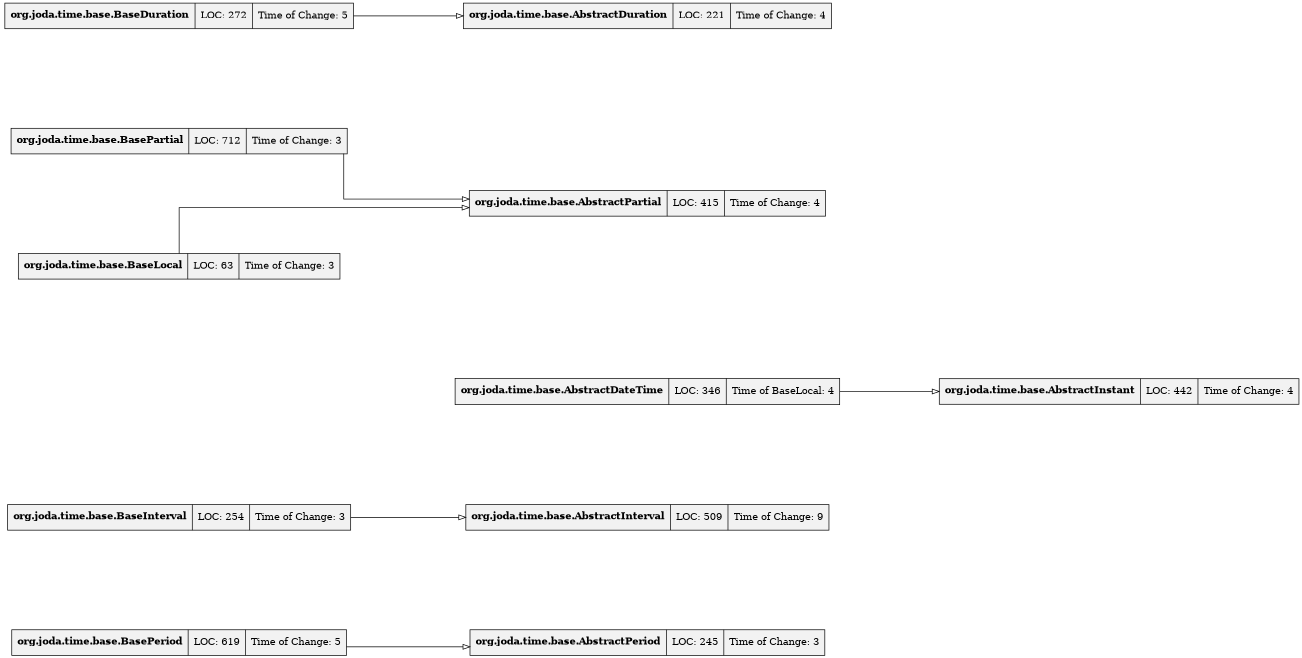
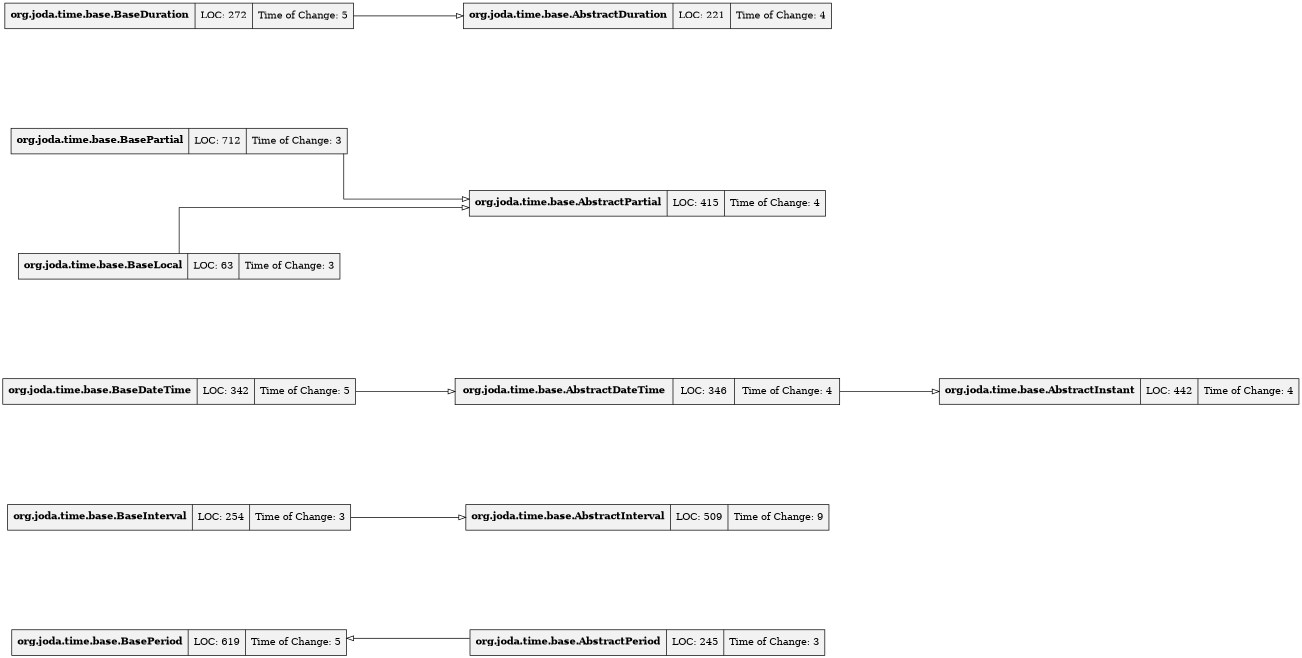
node "org.joda.time.base.BaseDateTime": added
node "org.joda.time.base.AbstractDateTime": text "Time of BaseLocal: 4" -> "Time of Change: 4"
edge "org.joda.time.base.BasePeriod" -> "org.joda.time.base.AbstractPeriod": reversed
